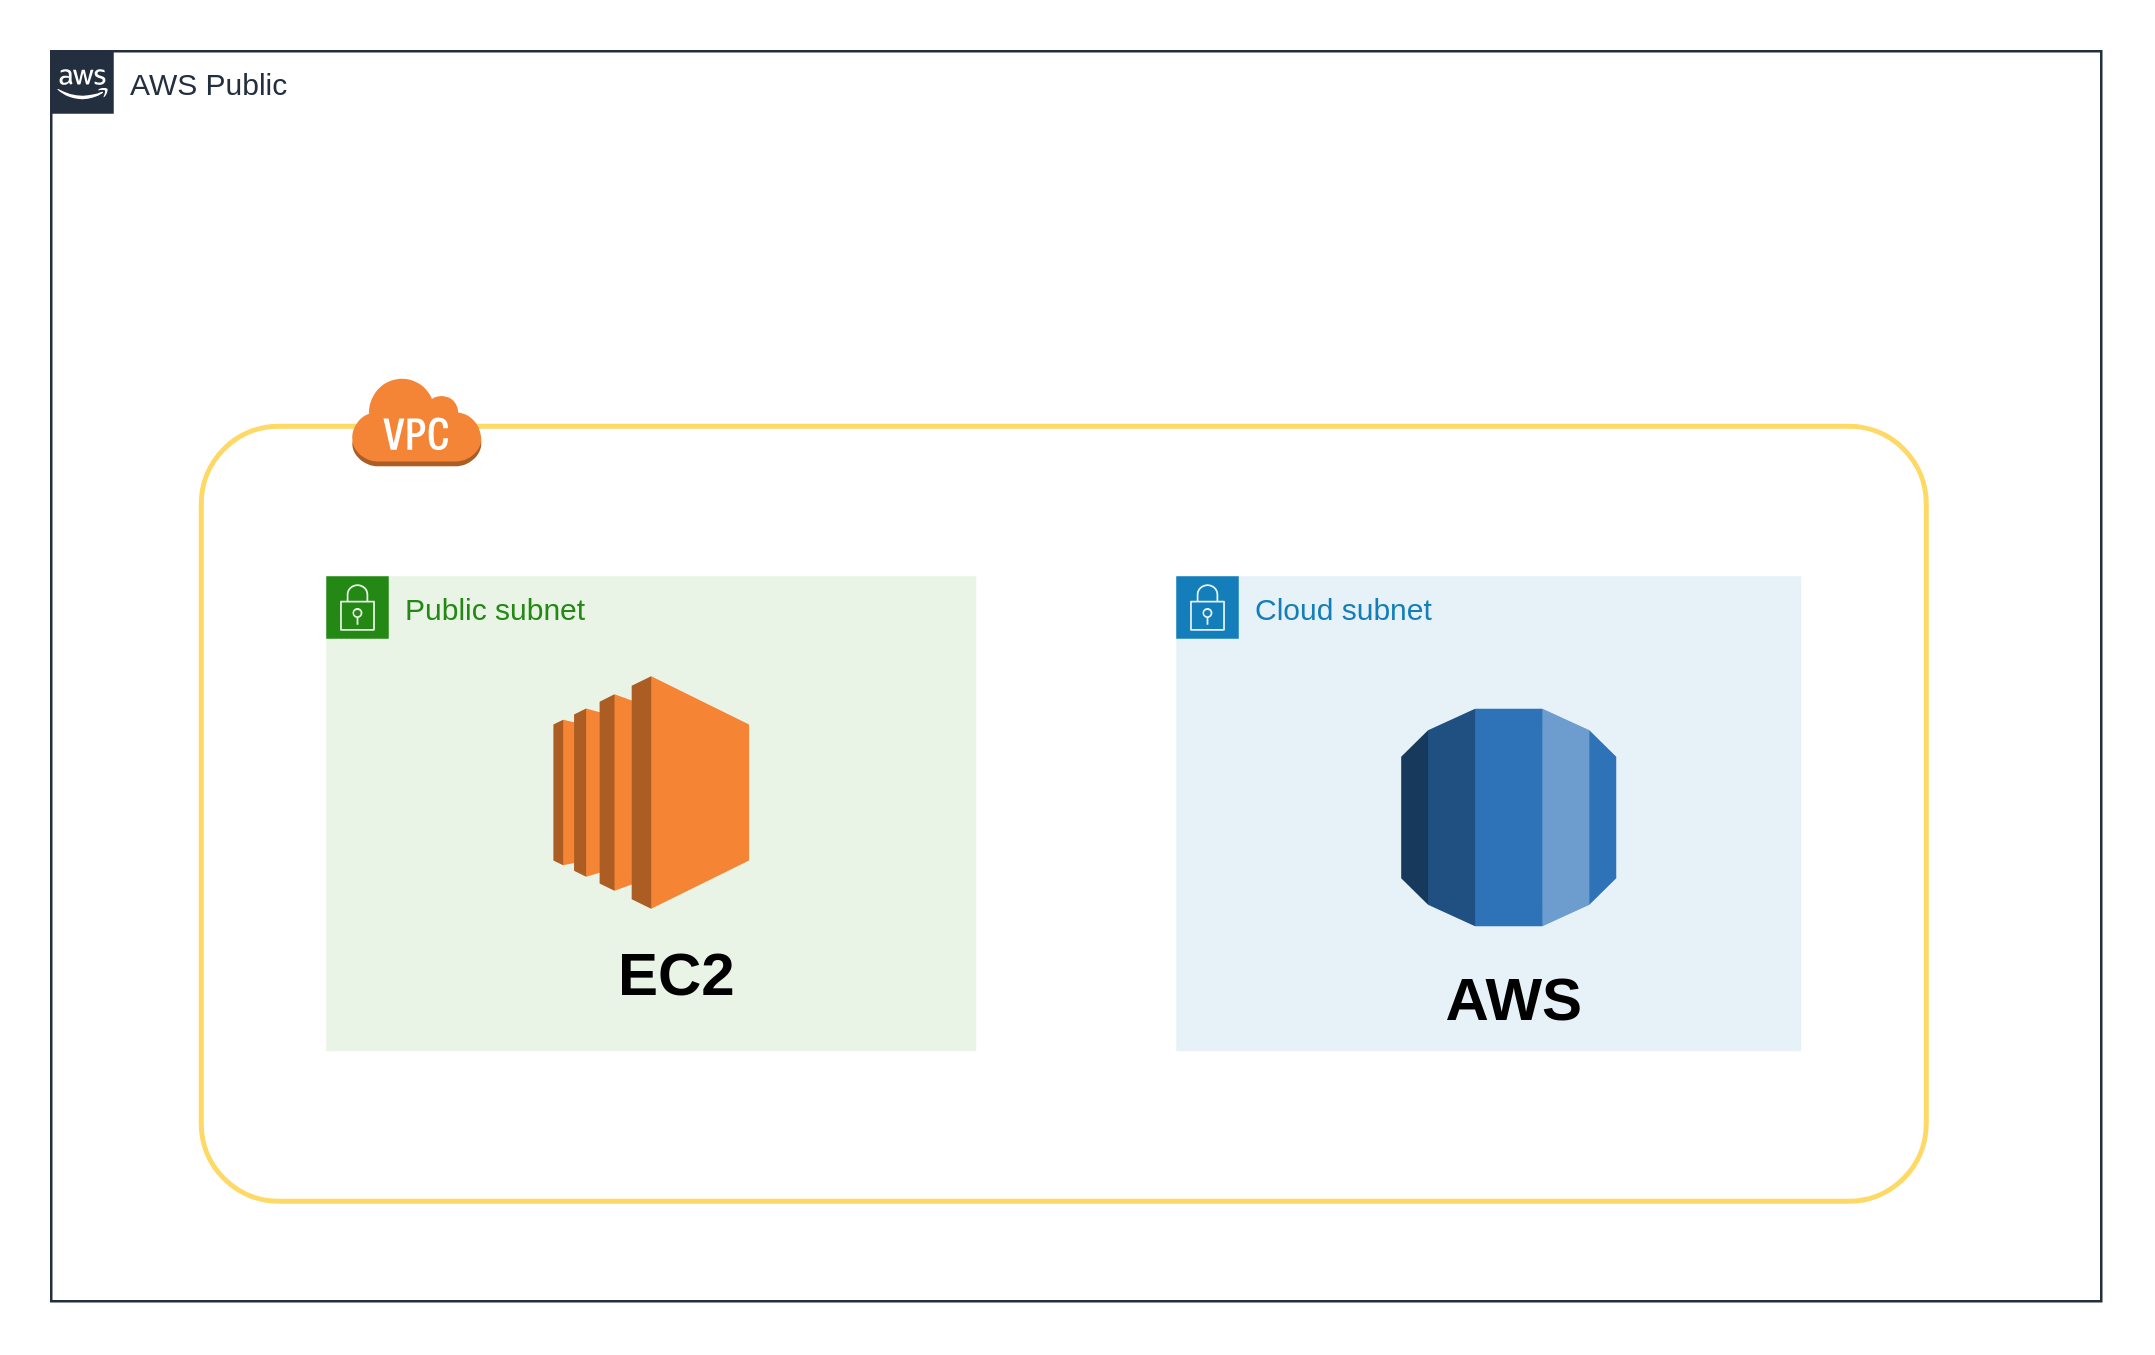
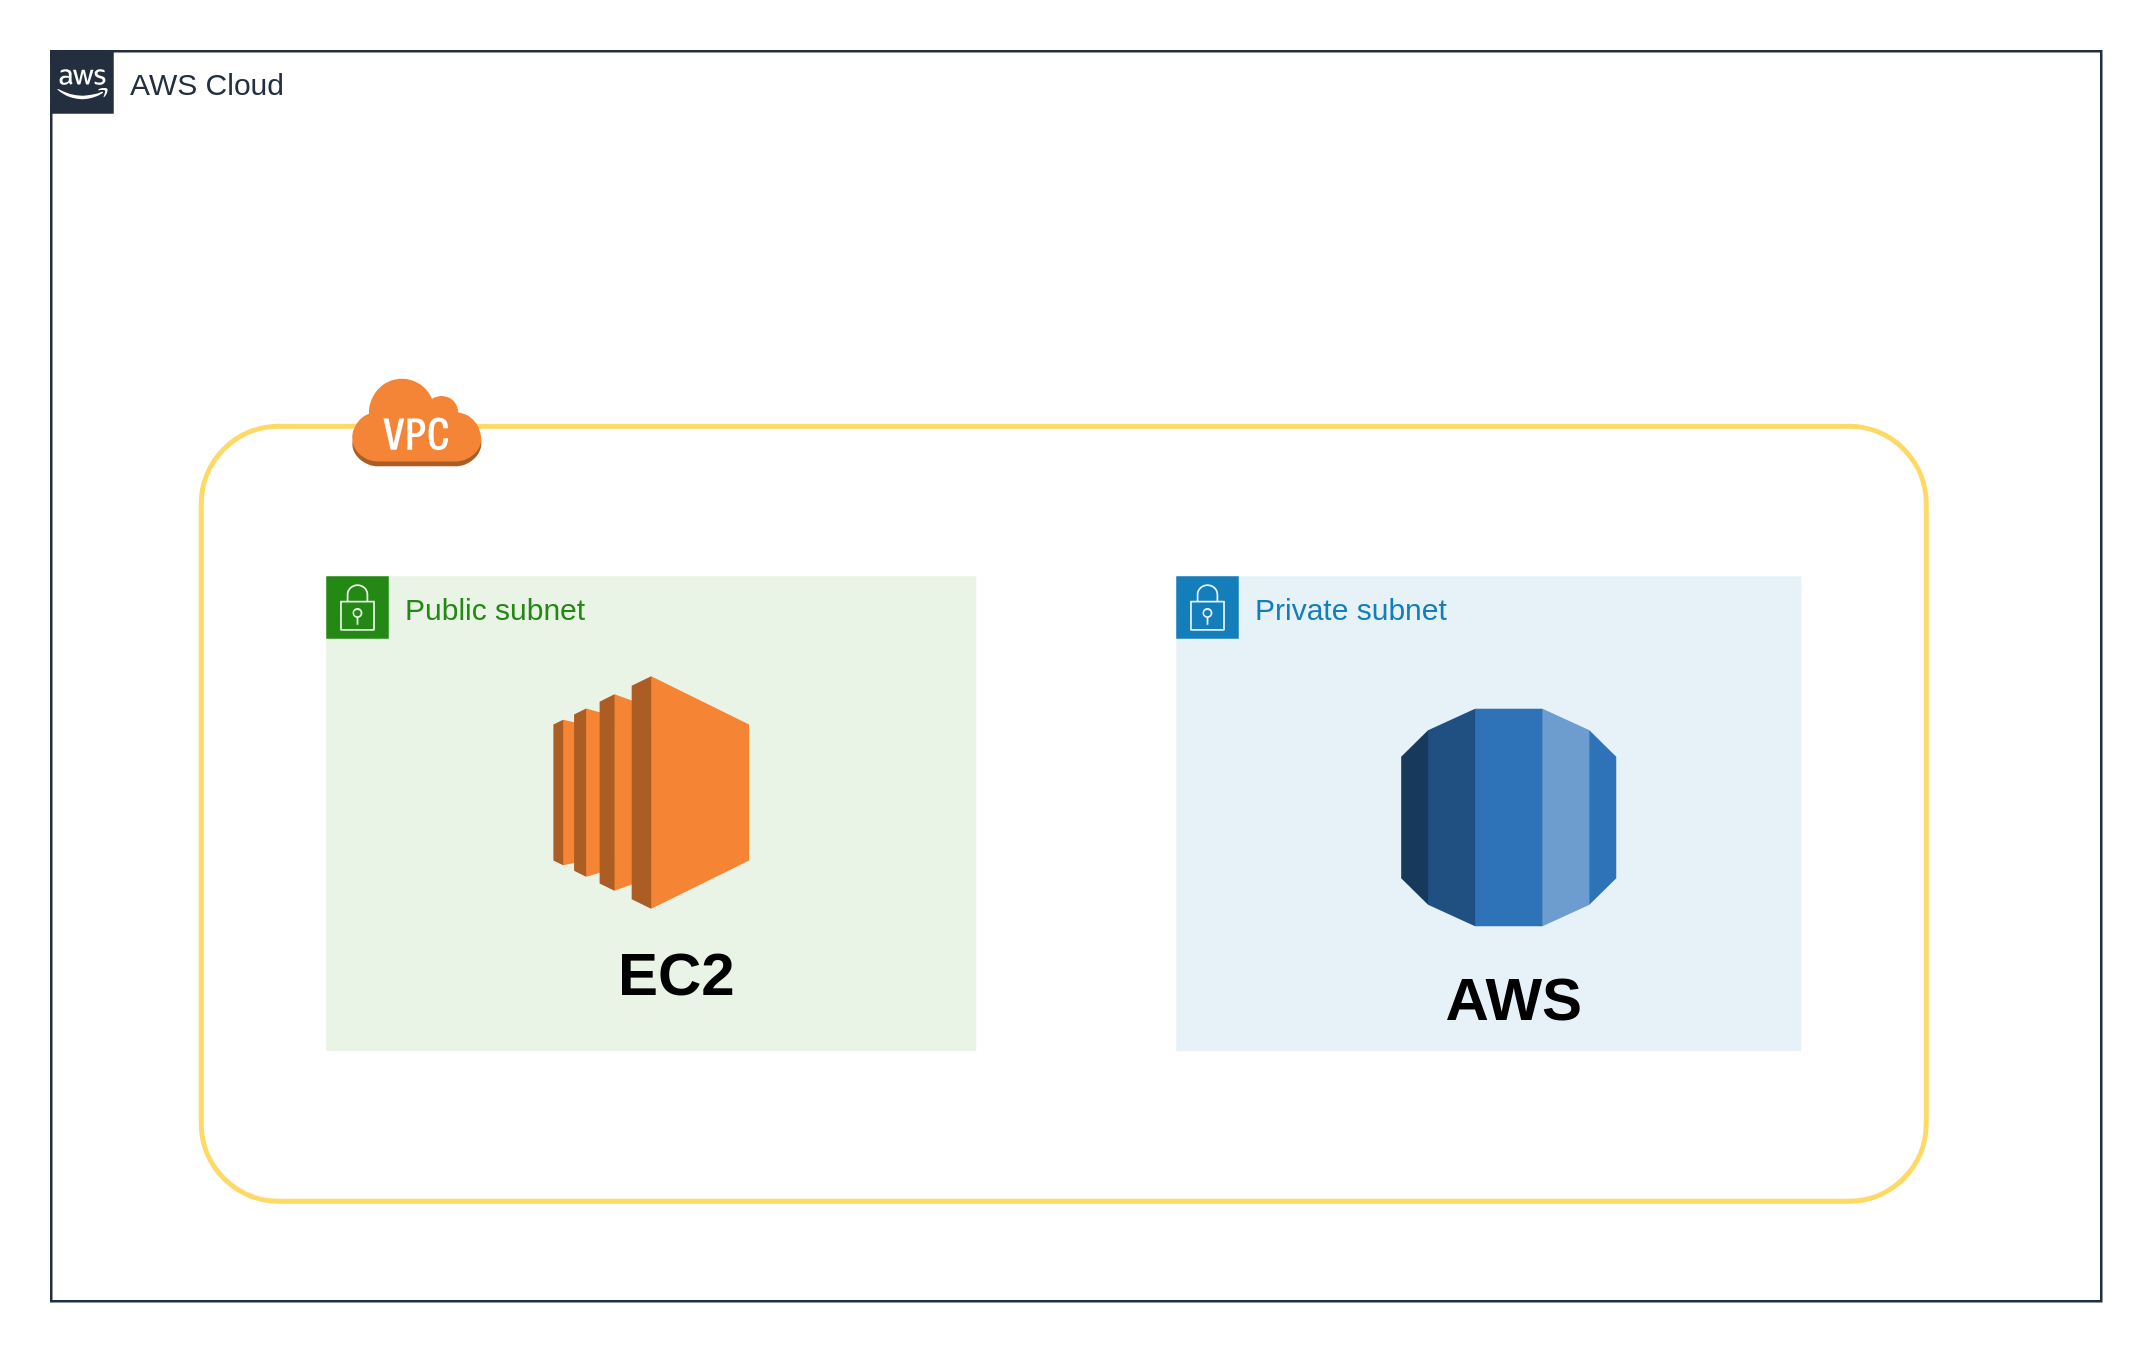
node "AWS Public": label "AWS Public" -> "AWS Cloud"
node "Cloud subnet": label "Cloud subnet" -> "Private subnet"
